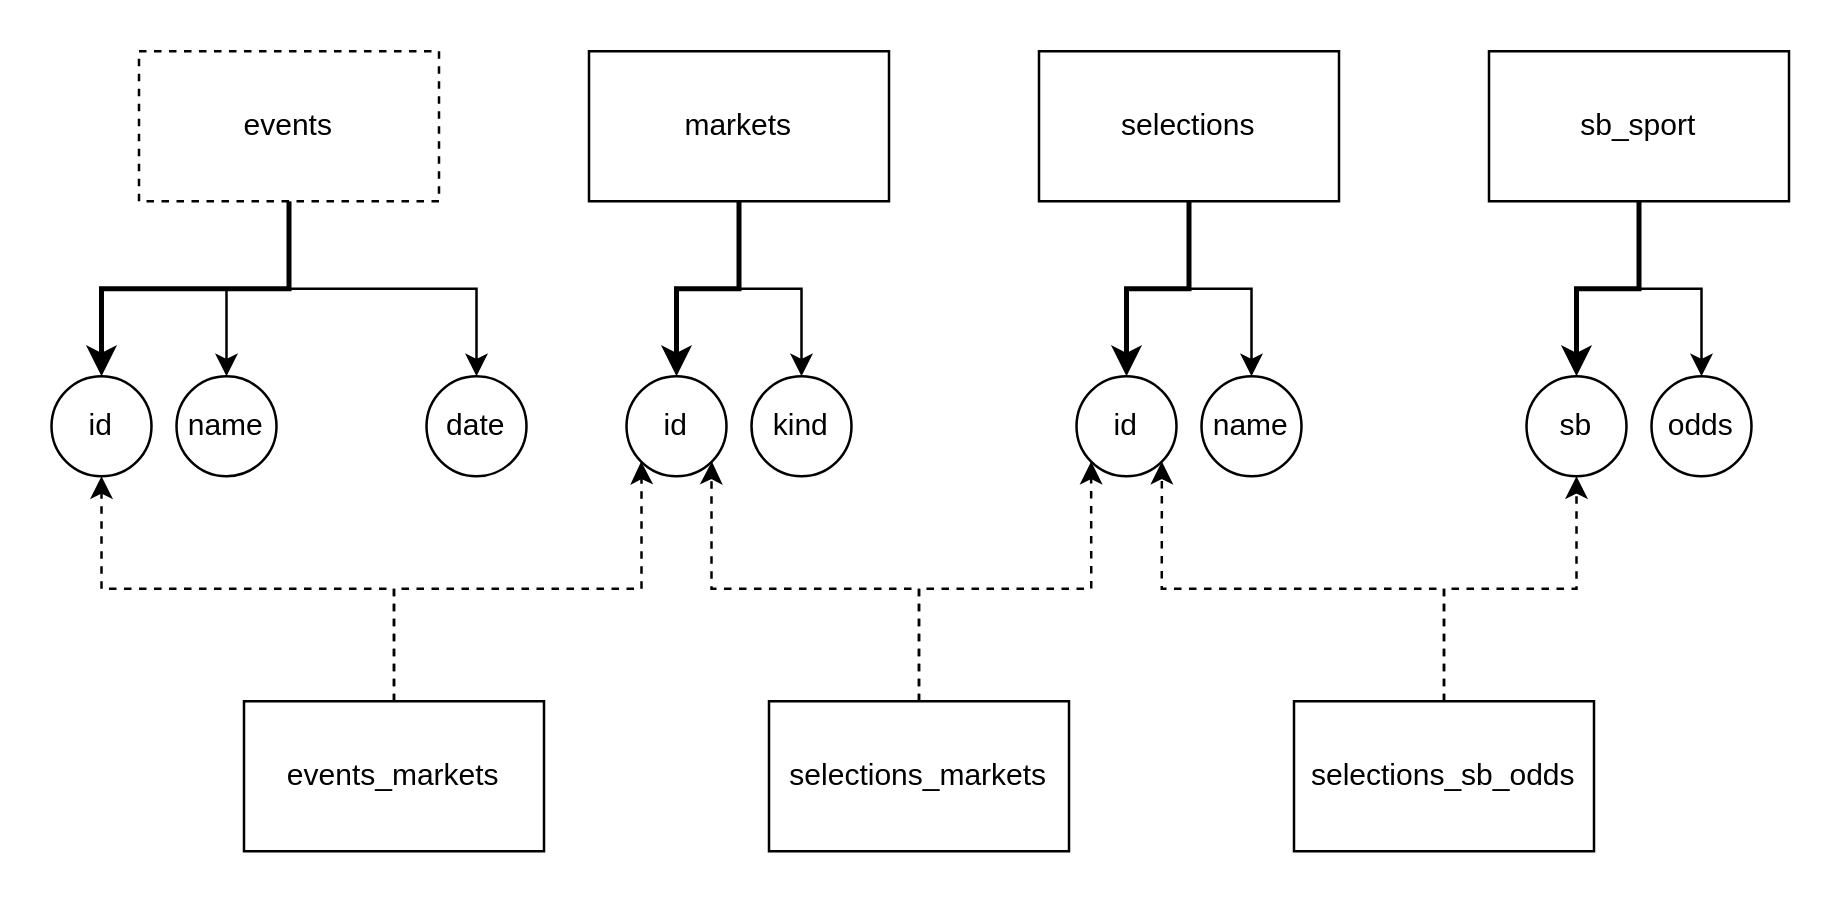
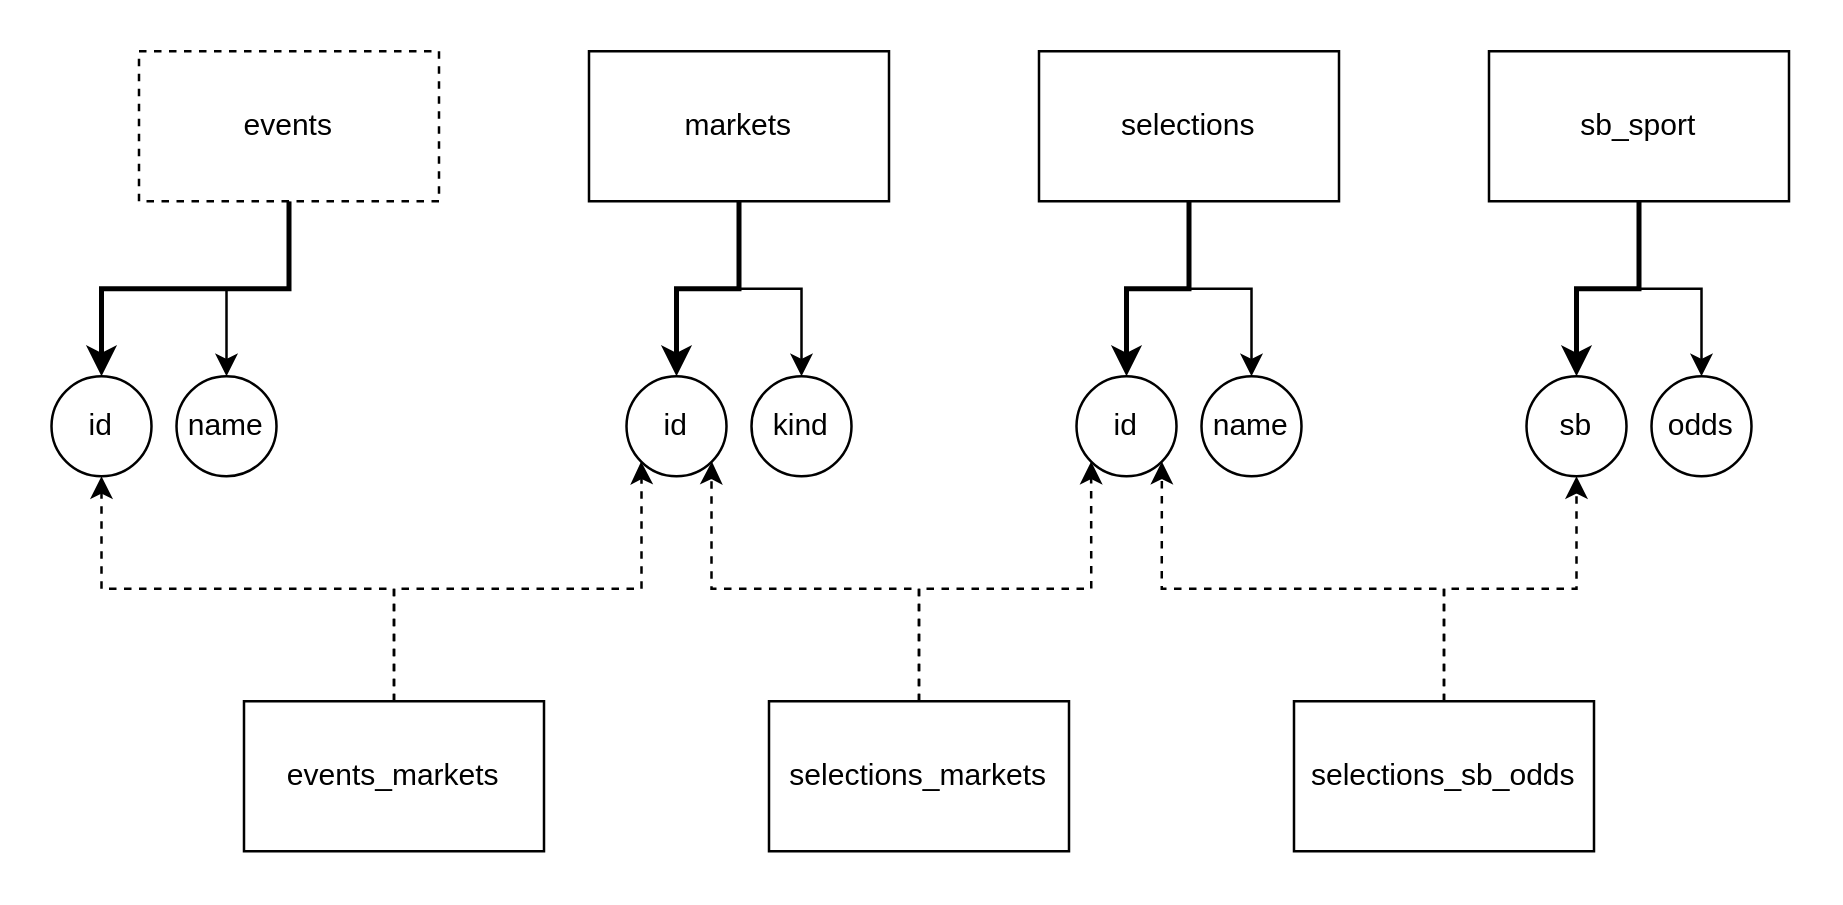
edge "events" -> "date": removed
node "date": removed
